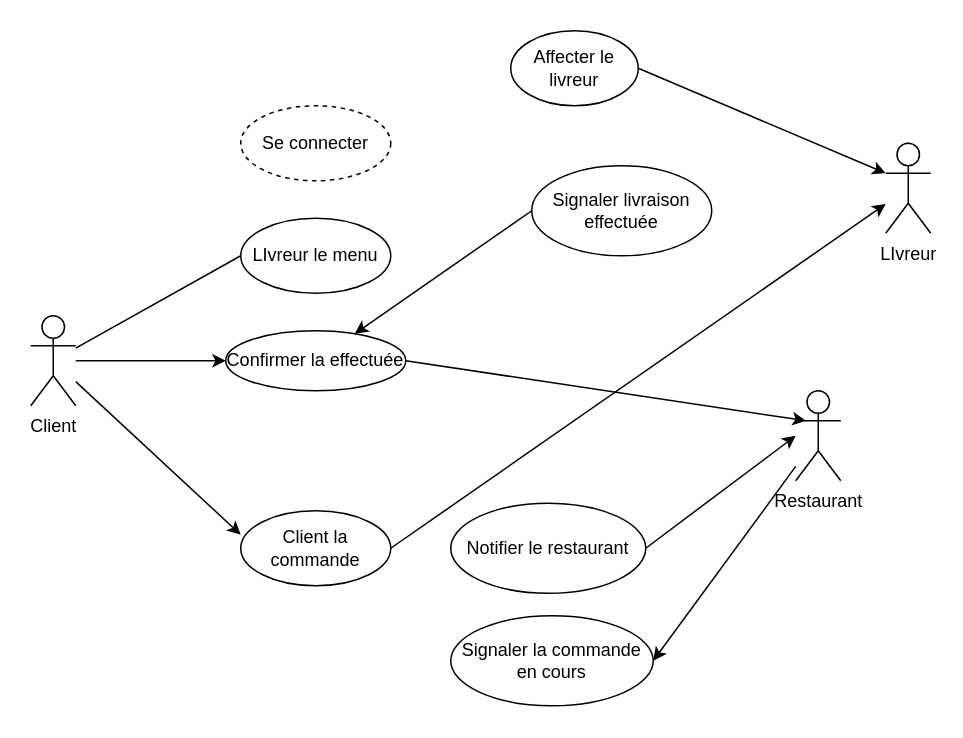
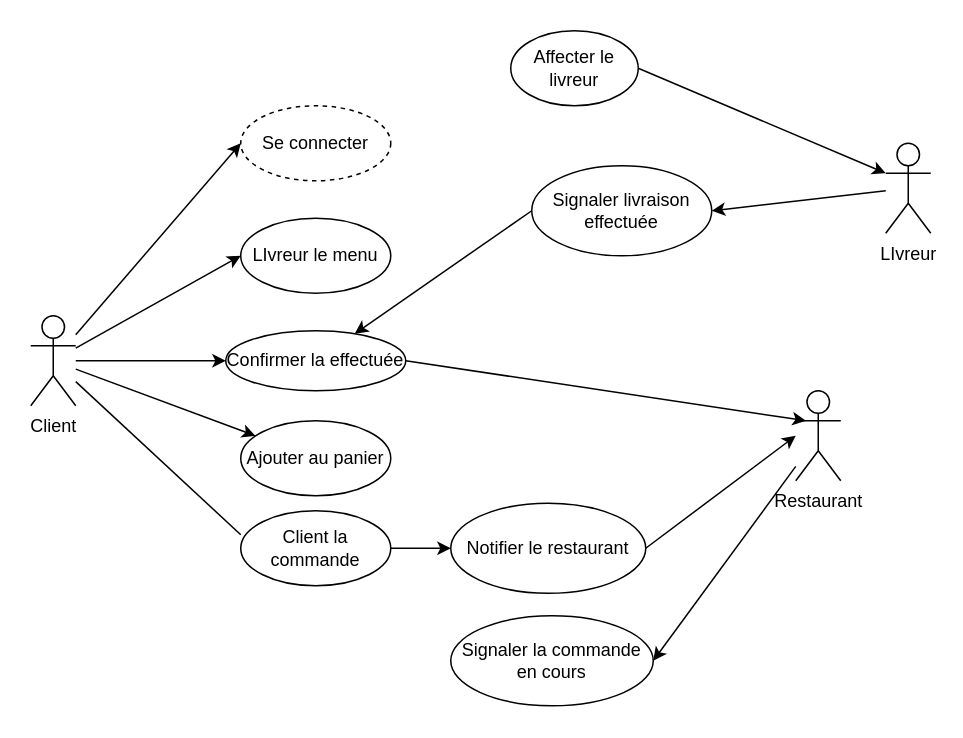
edge "LIvreur" -> "Signaler livraison effectuée": added
edge "Client" -> "Se connecter": added
edge "LIvreur le menu" -- "Client": arrowhead none -> classic
edge "Client la commande" -> "LIvreur": now "Client la commande" -> "Notifier le restaurant"
edge "Client" -> "Ajouter au panier": added
node "Ajouter au panier": added
edge "Client" -> "Client la commande": arrowhead classic -> none
